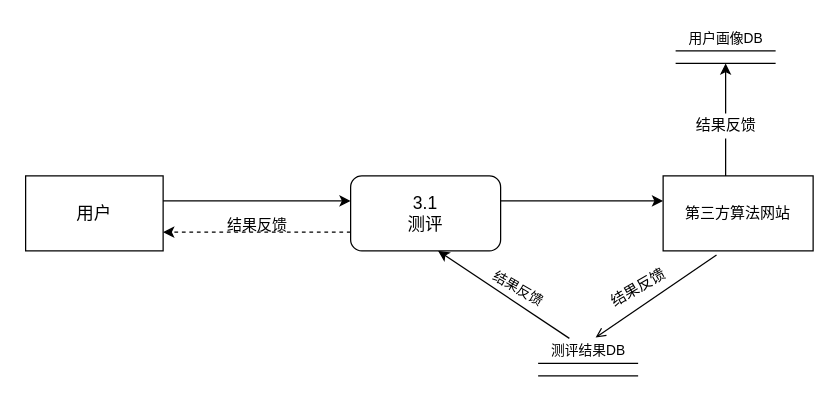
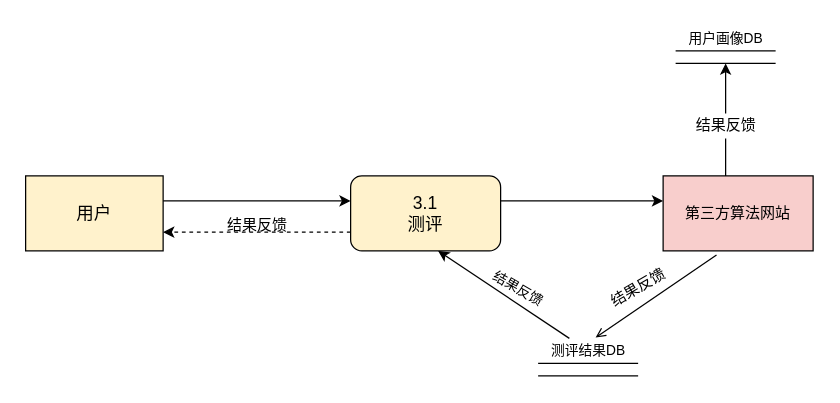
node "用户": fillcolor #ffffff -> #fff2cc
node "3.1 测评": fillcolor #ffffff -> #fff2cc
node "第三方算法网站": fillcolor #ffffff -> #f8cecc
